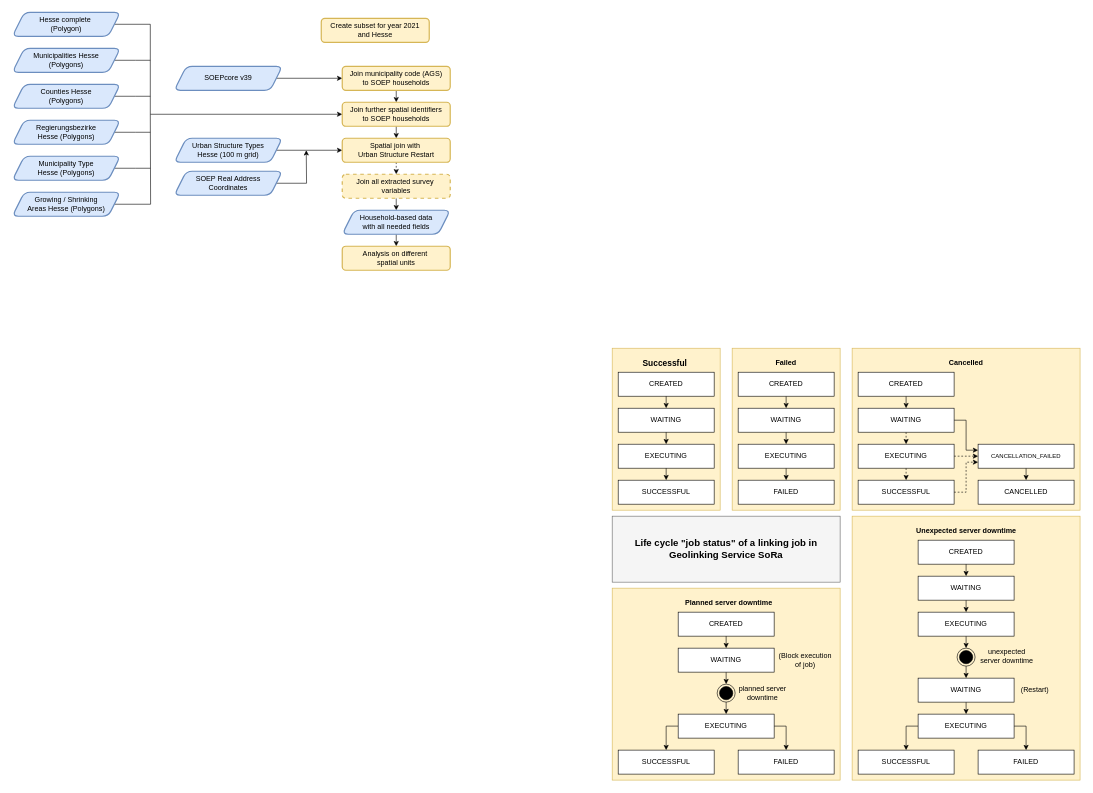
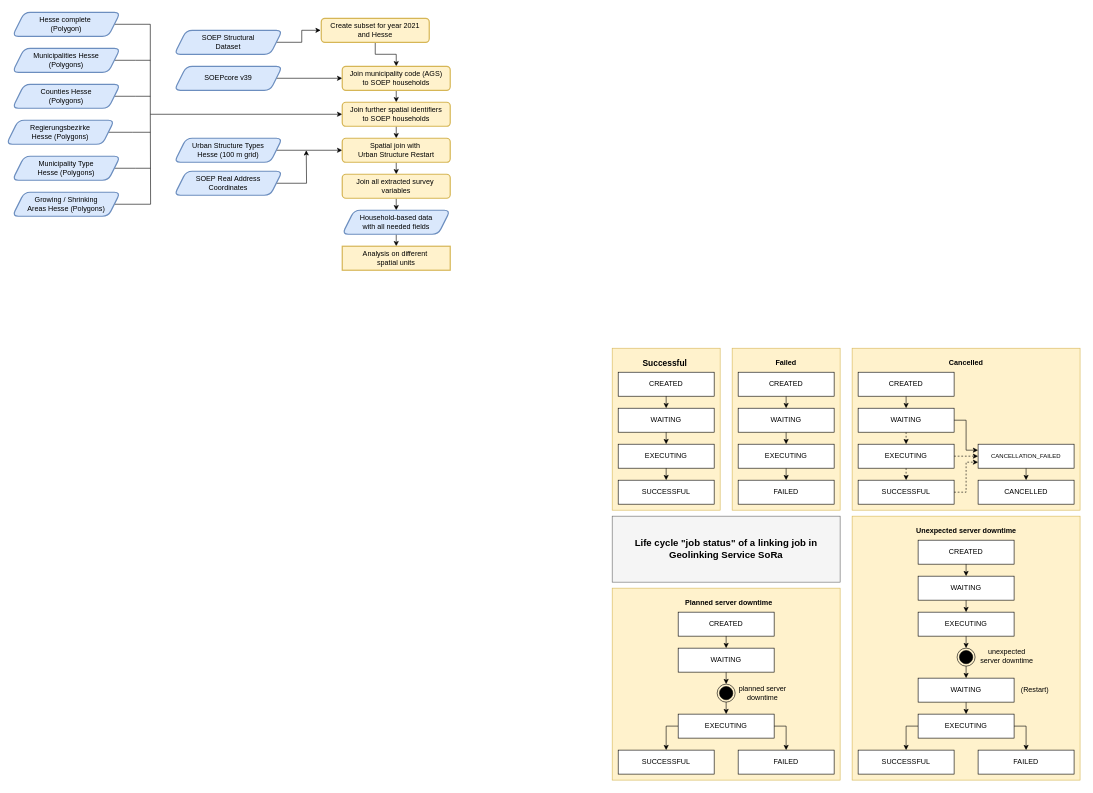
edge "SOEP Structural Dataset" -> "Create subset for year 2021 and Hesse": added
node "SOEP Structural Dataset": added
edge "Create subset for year 2021 and Hesse" -> "Join municipality code (AGS) to SOEP households": added
node "Regierungsbezirke Hesse (Polygons)": moved (66, 132) -> (60, 132)
edge "Spatial join with Urban Structure Restart" -> "Join all extracted survey variables": style dashed -> solid
node "Join all extracted survey variables": style dashed -> solid
node "Analysis on different spatial units": shape rounded rectangle -> rectangle
node "(Block execution of job)": removed
